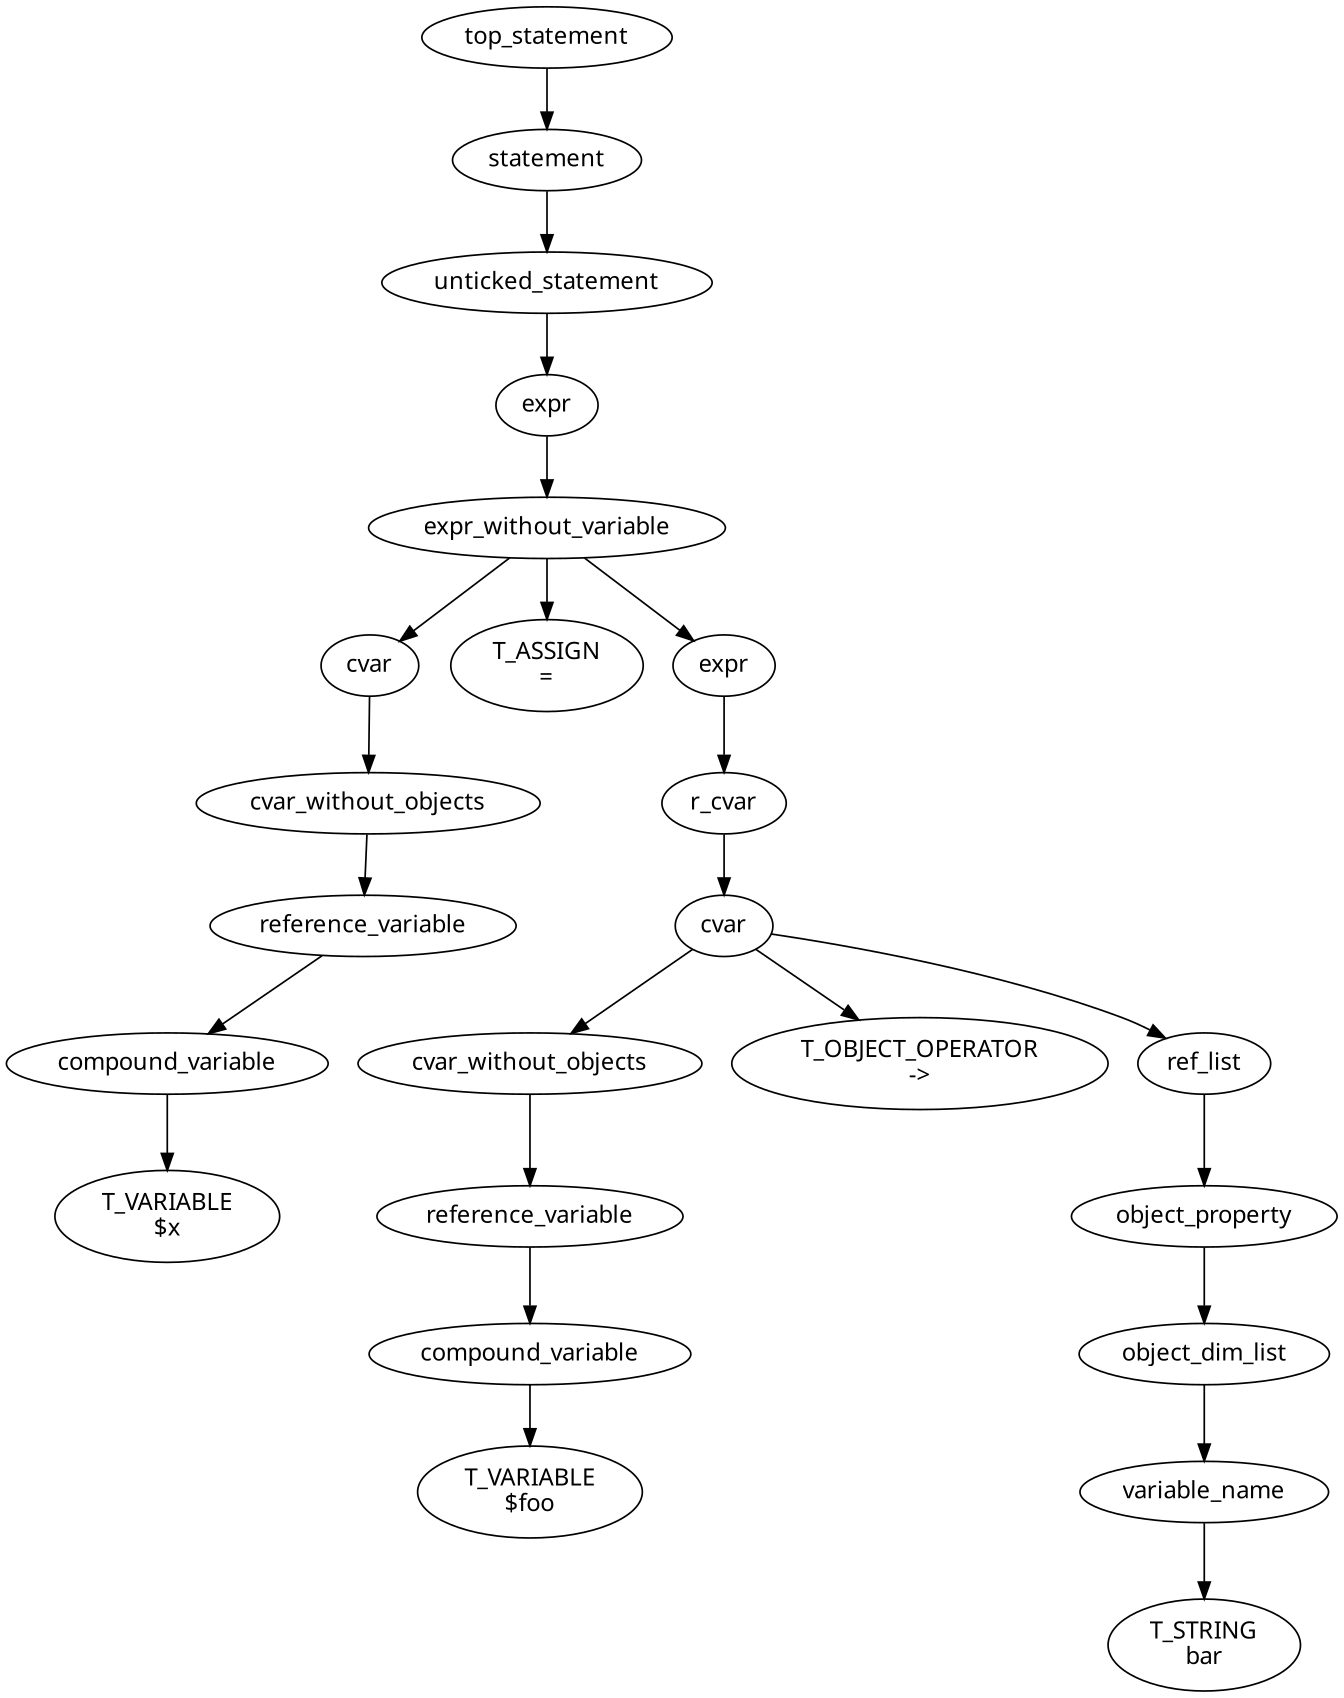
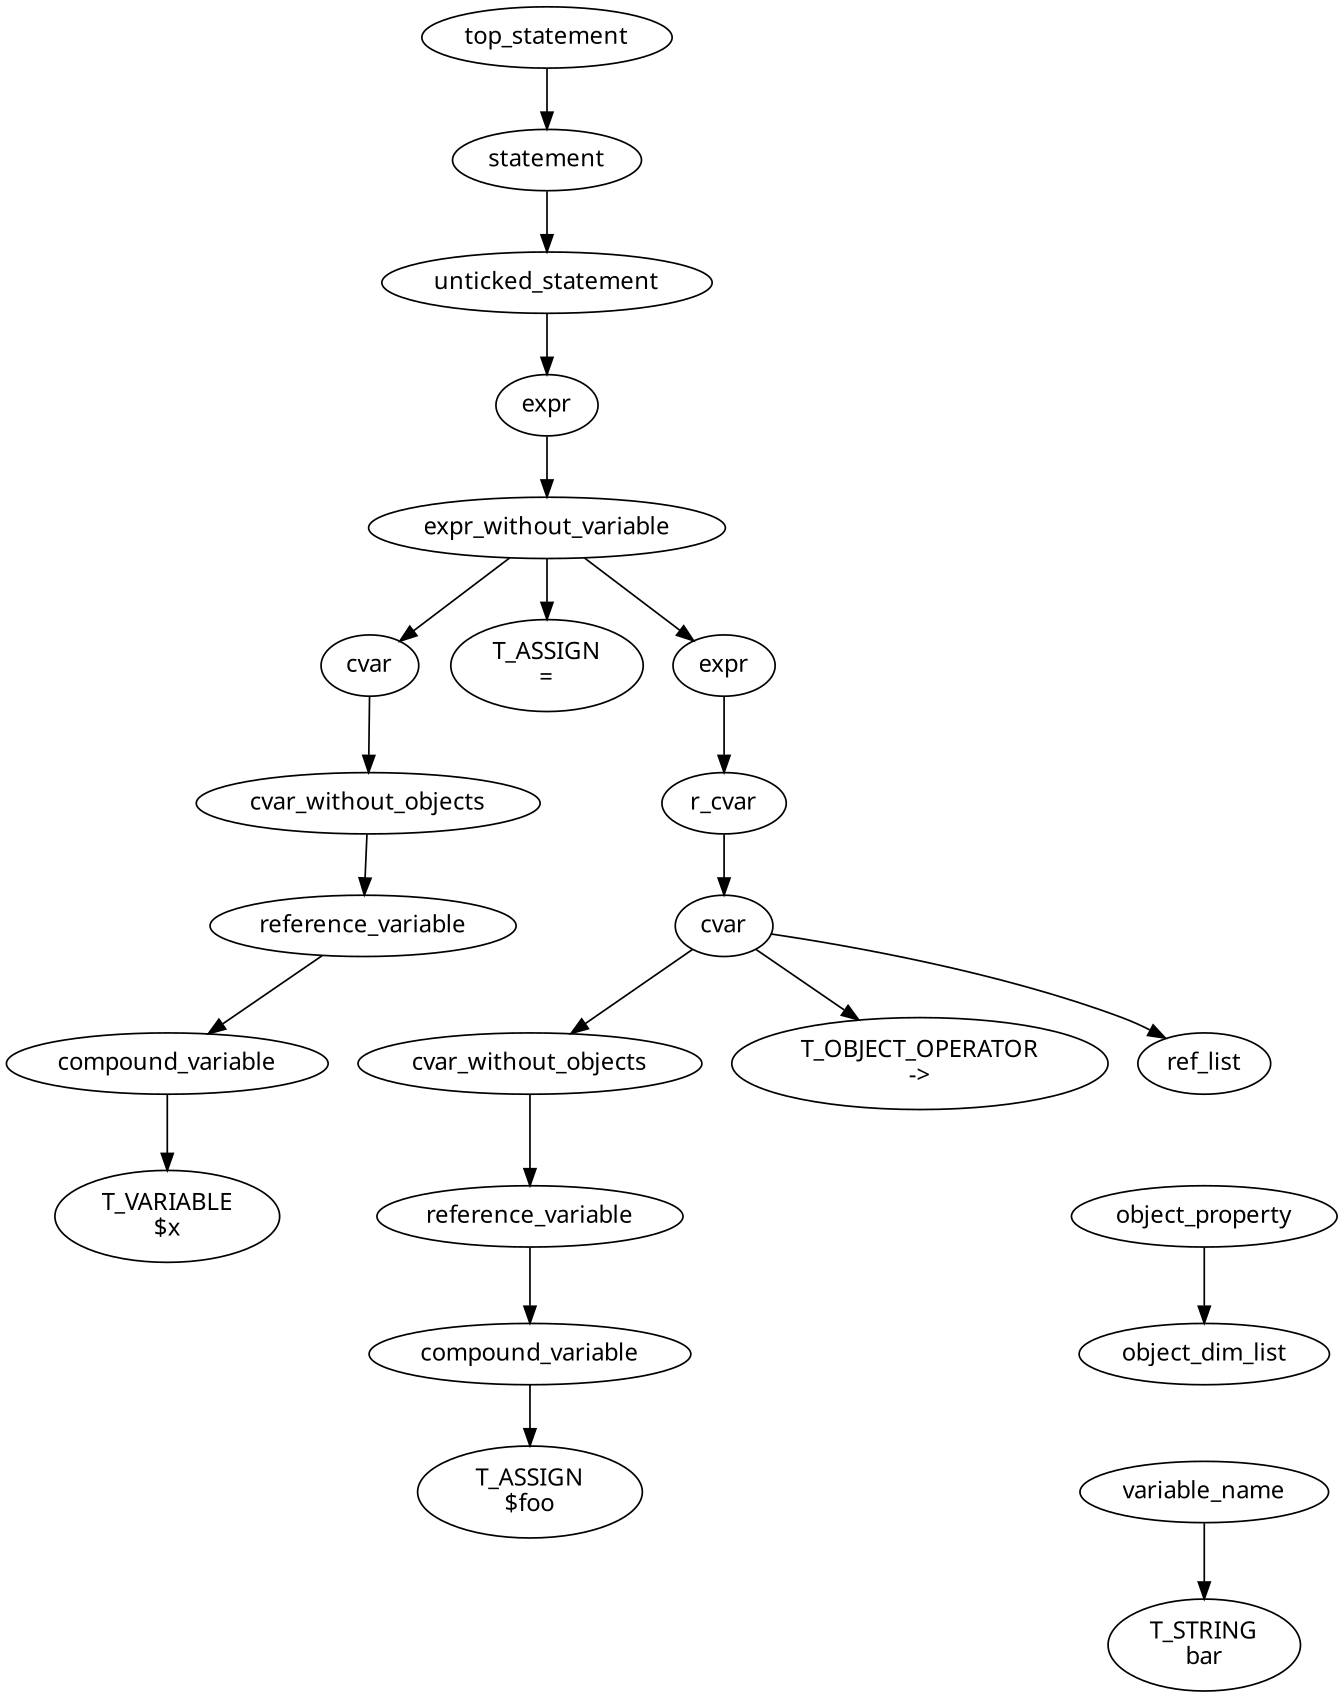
edge "ref_list" -> "object_property": removed
edge "object_dim_list" -> "variable_name": removed
node "T_VARIABLE $foo": label "T_VARIABLE $foo" -> "T_ASSIGN $foo"
